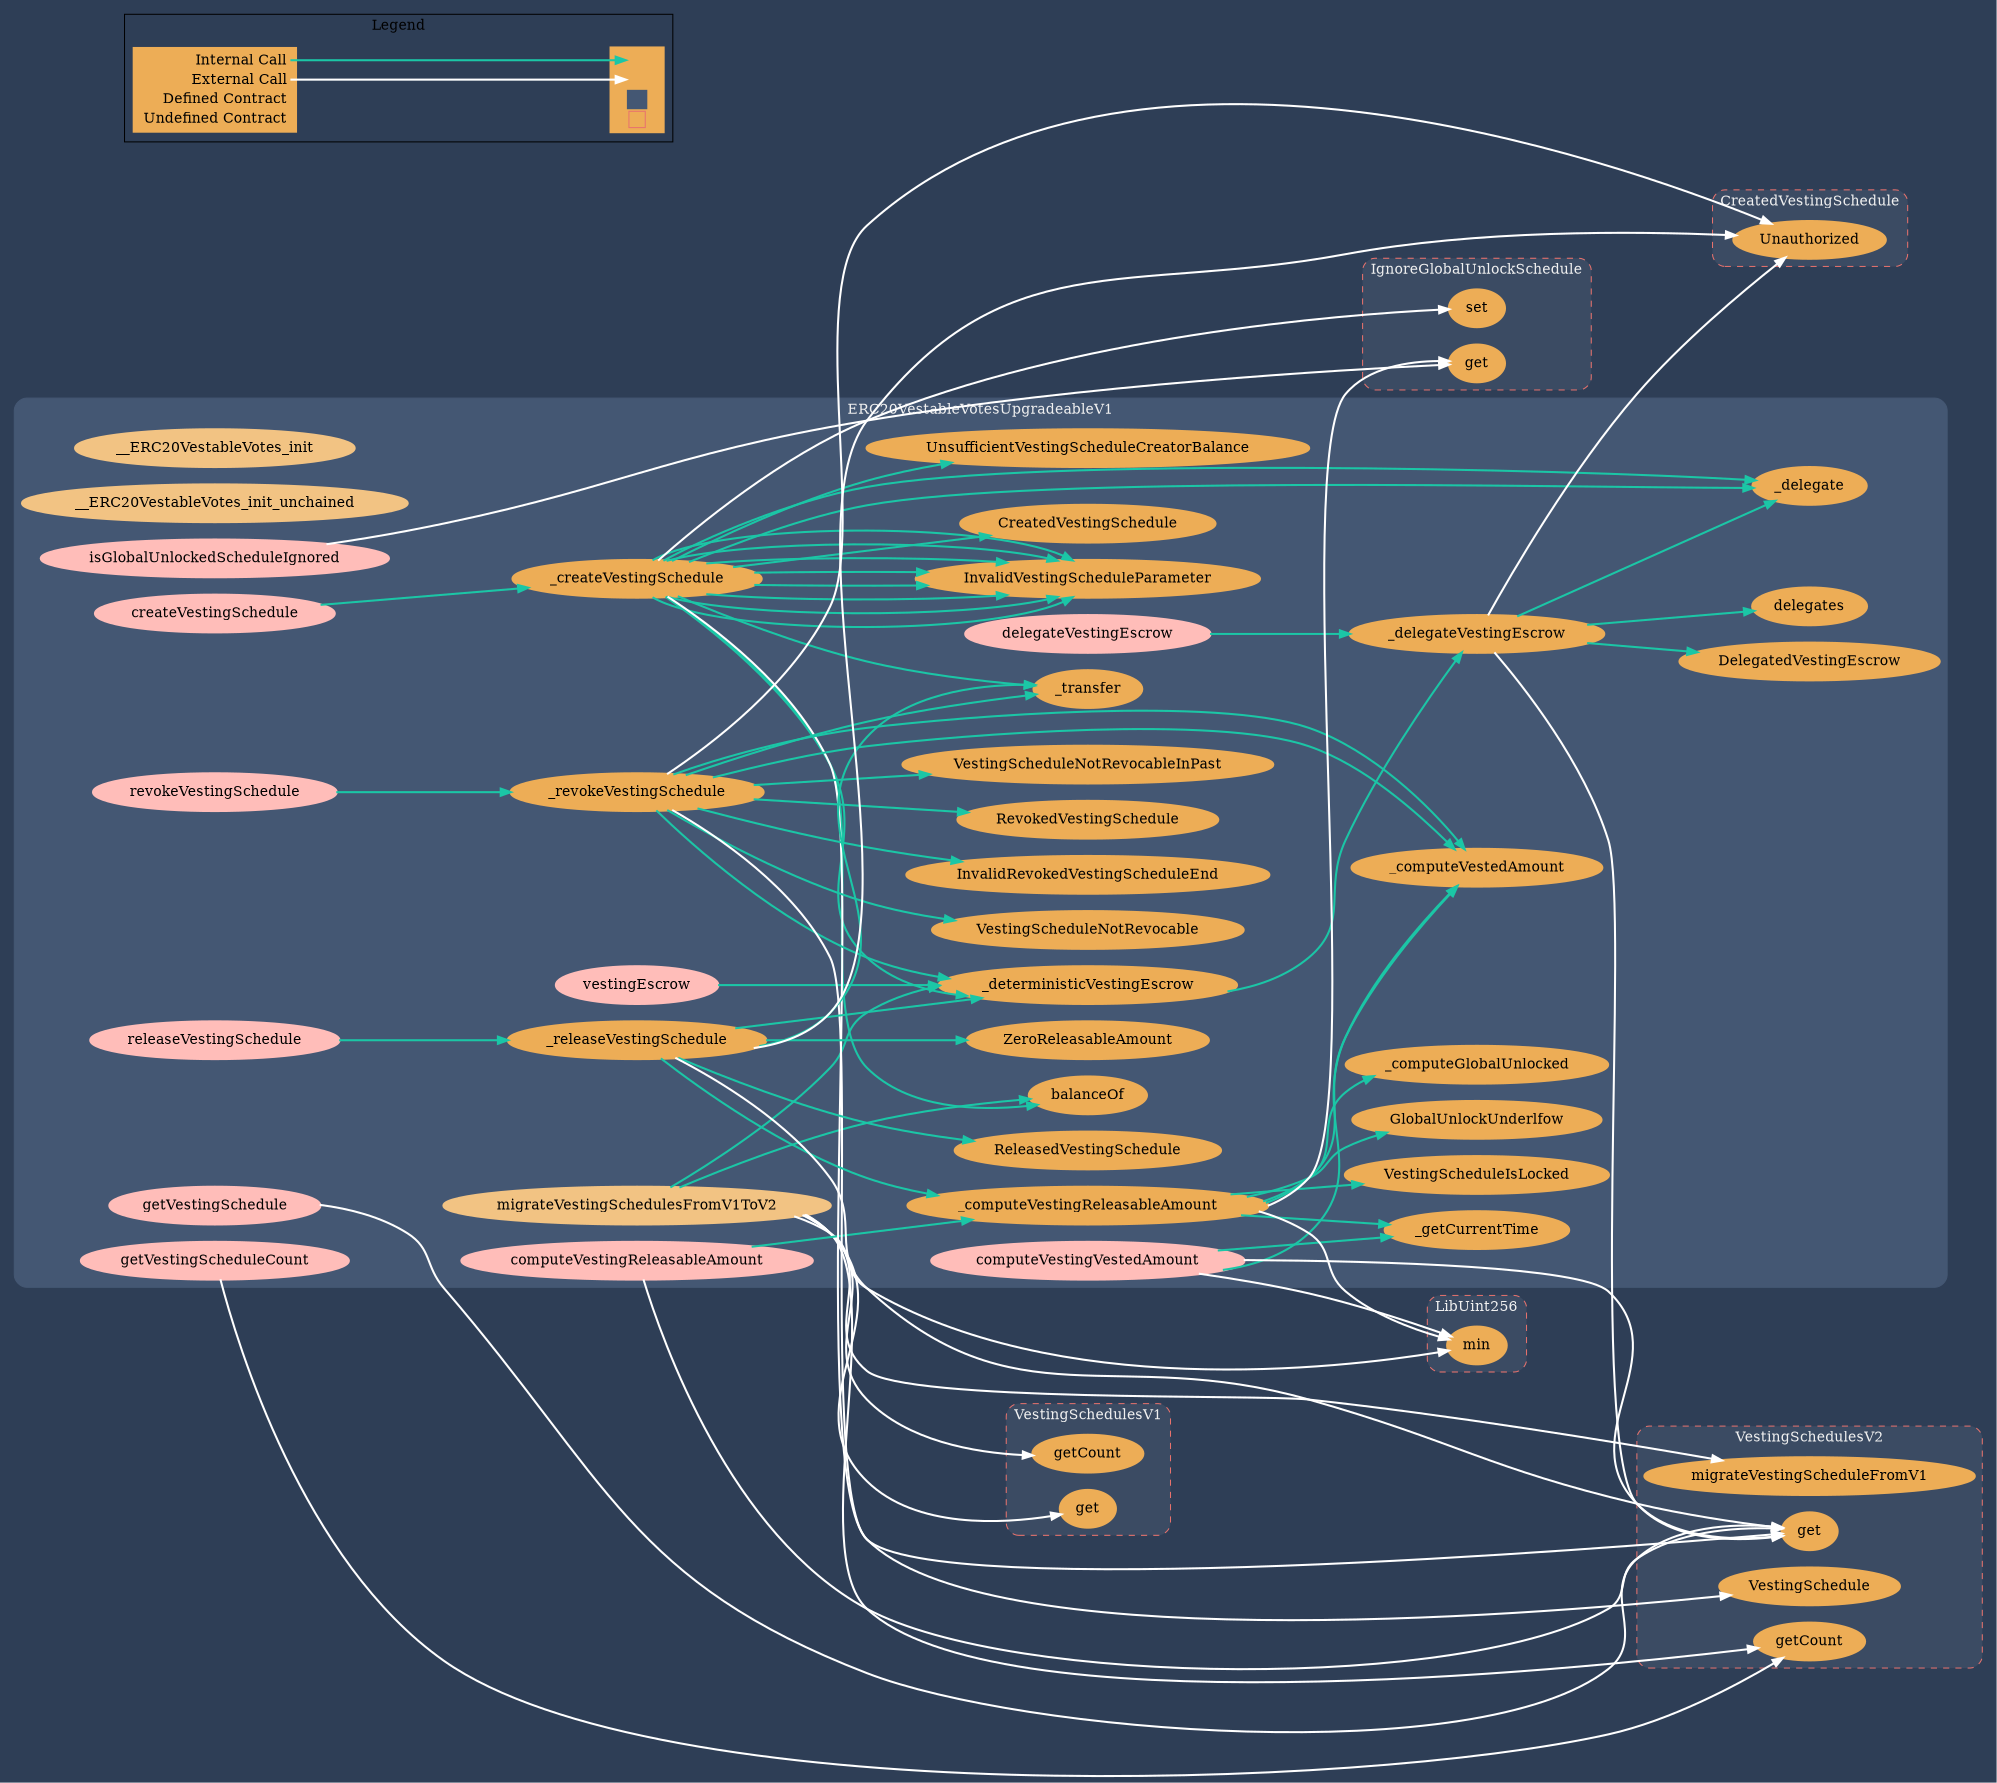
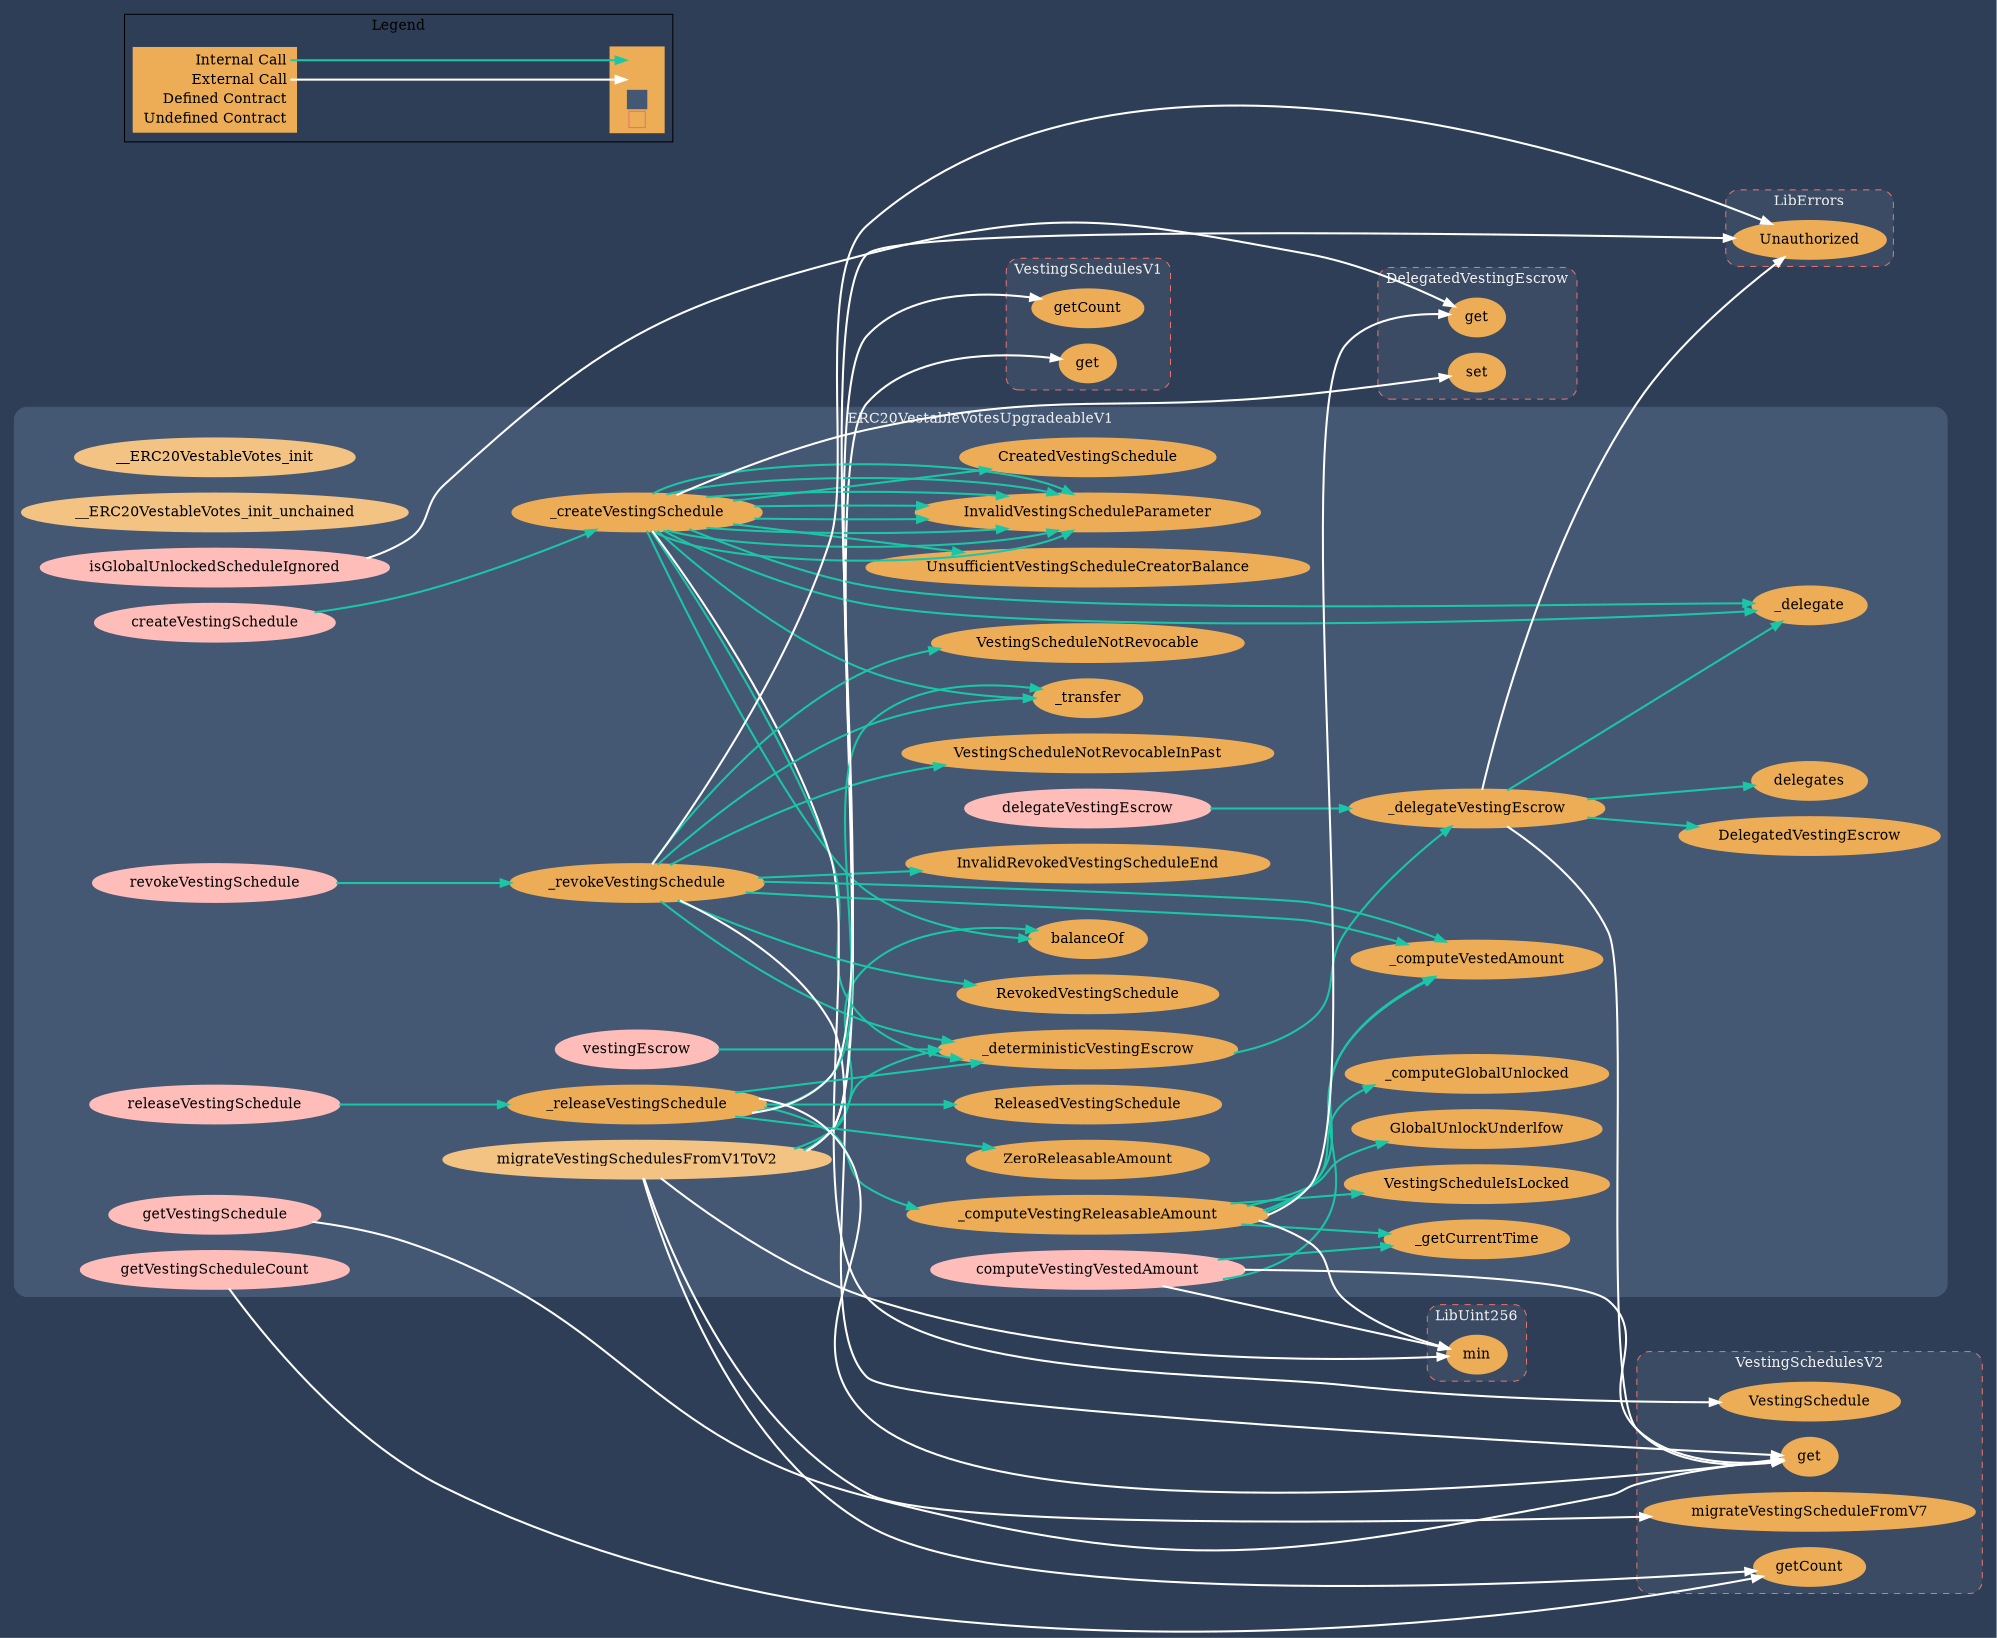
cluster "CreatedVestingSchedule": label "CreatedVestingSchedule" -> "LibErrors"
cluster "IgnoreGlobalUnlockSchedule": label "IgnoreGlobalUnlockSchedule" -> "DelegatedVestingEscrow"
node "computeVestingReleasableAmount": removed
node "migrateVestingScheduleFromV1": label "migrateVestingScheduleFromV1" -> "migrateVestingScheduleFromV7"
